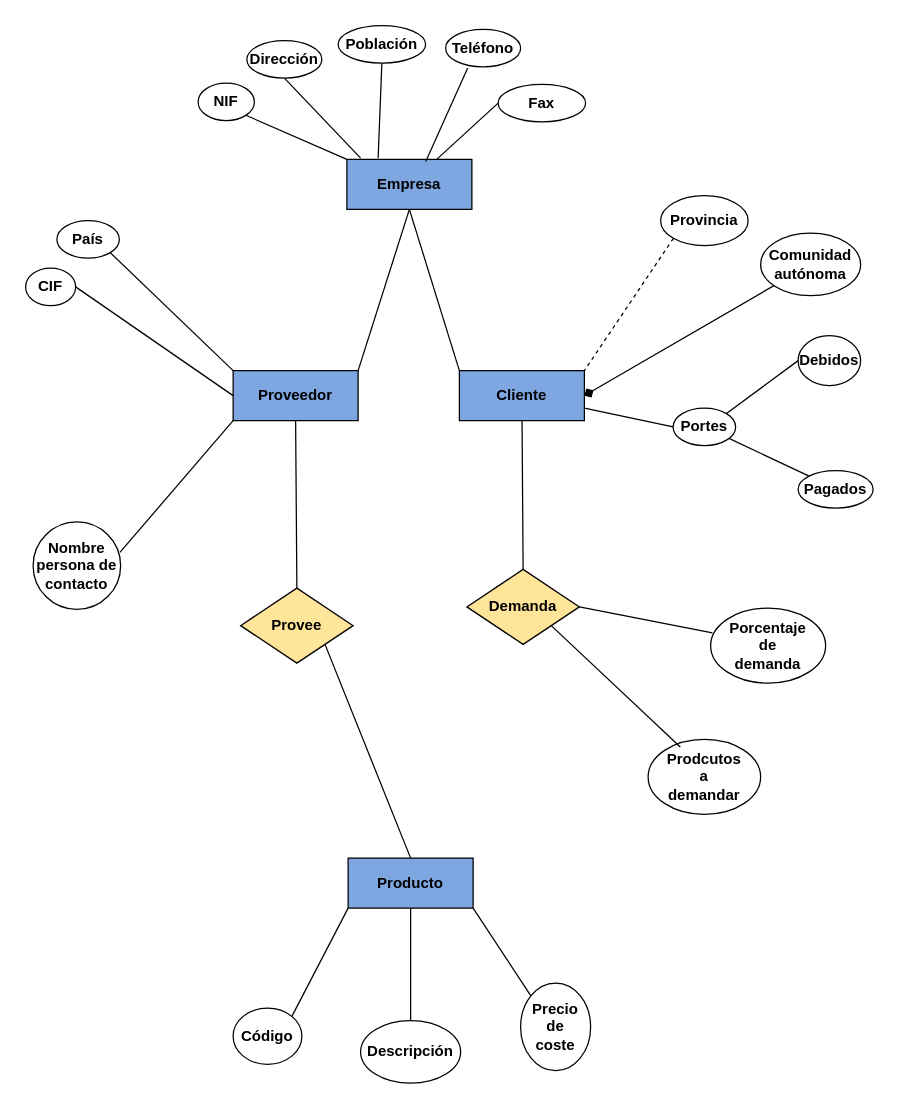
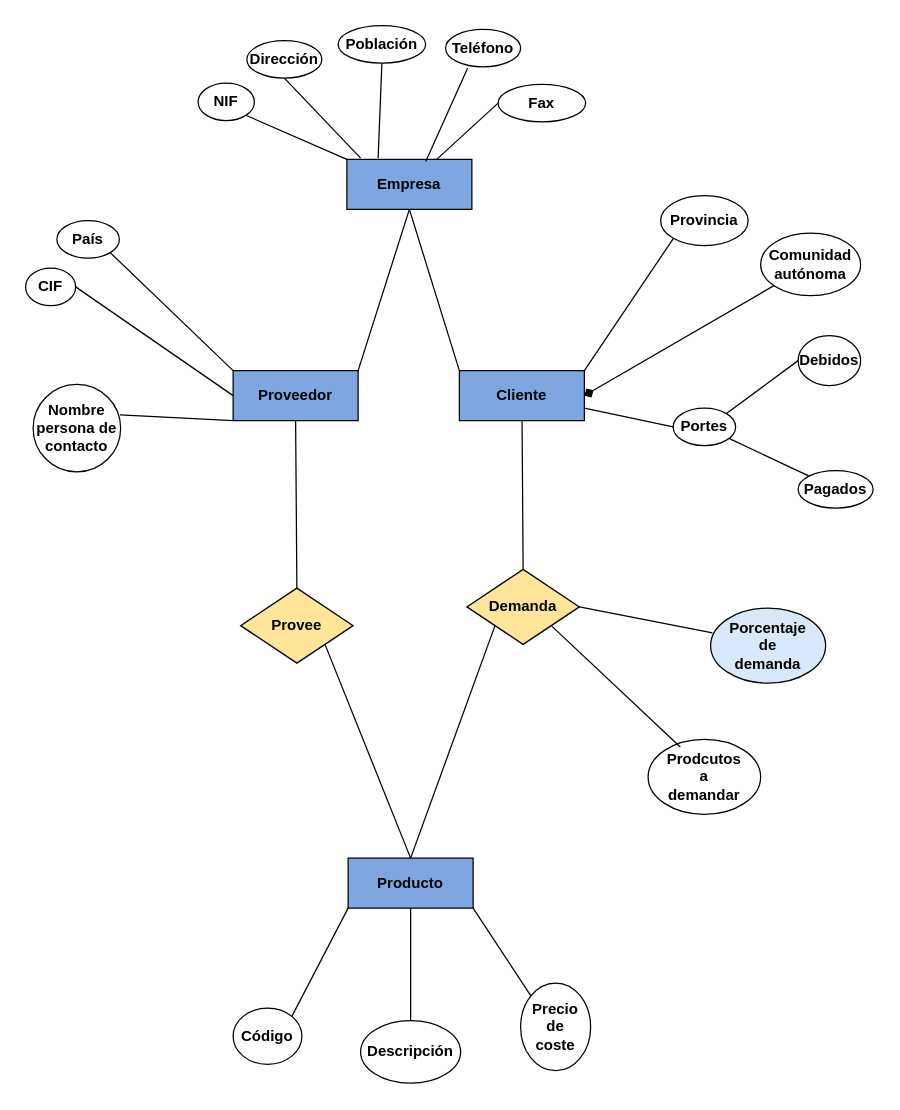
edge "Provincia" -- "Cliente": style dashed -> solid
node "Nombre persona de contacto": moved (77, 566) -> (77, 428)
node "Porcentaje de demanda": fillcolor #ffffff -> #dae8fc
edge "Demanda" -- "Producto": added
